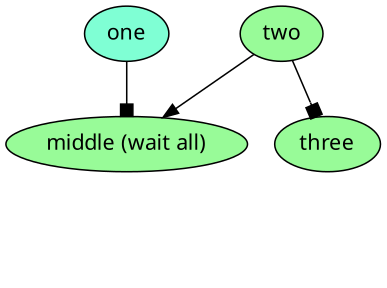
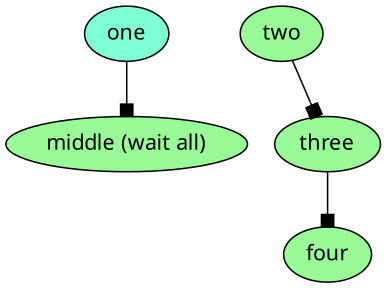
edge "two" -> "middle (wait all)": removed
node "four": added
